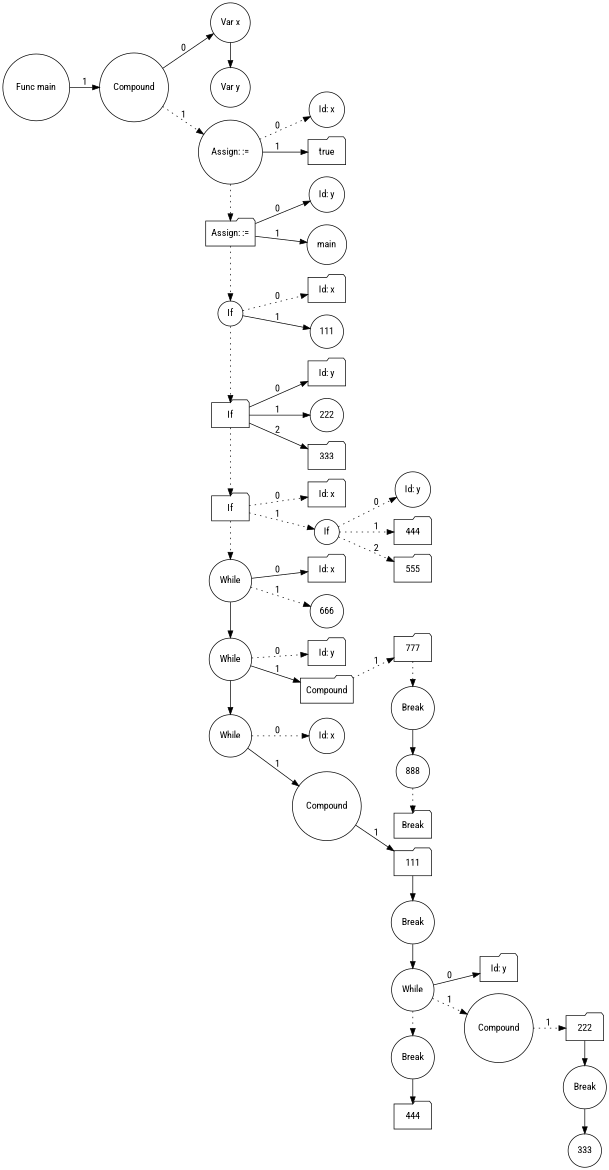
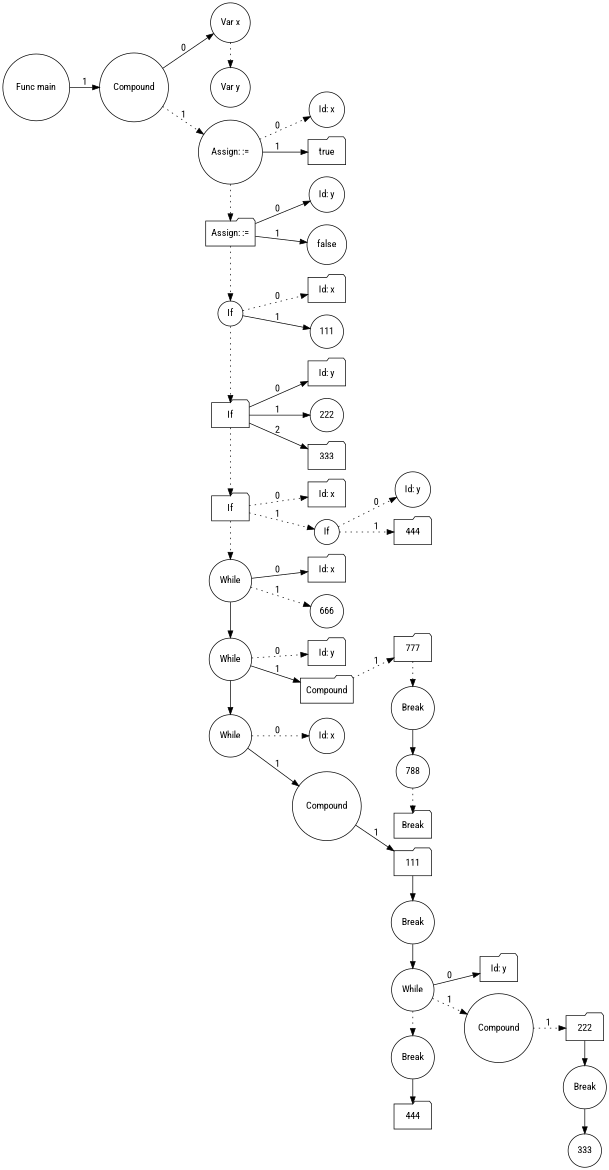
edge "Var x" -> "Var y": style solid -> dotted
node "main": label "main" -> "false"
node "555": removed
node "888": label "888" -> "788"
